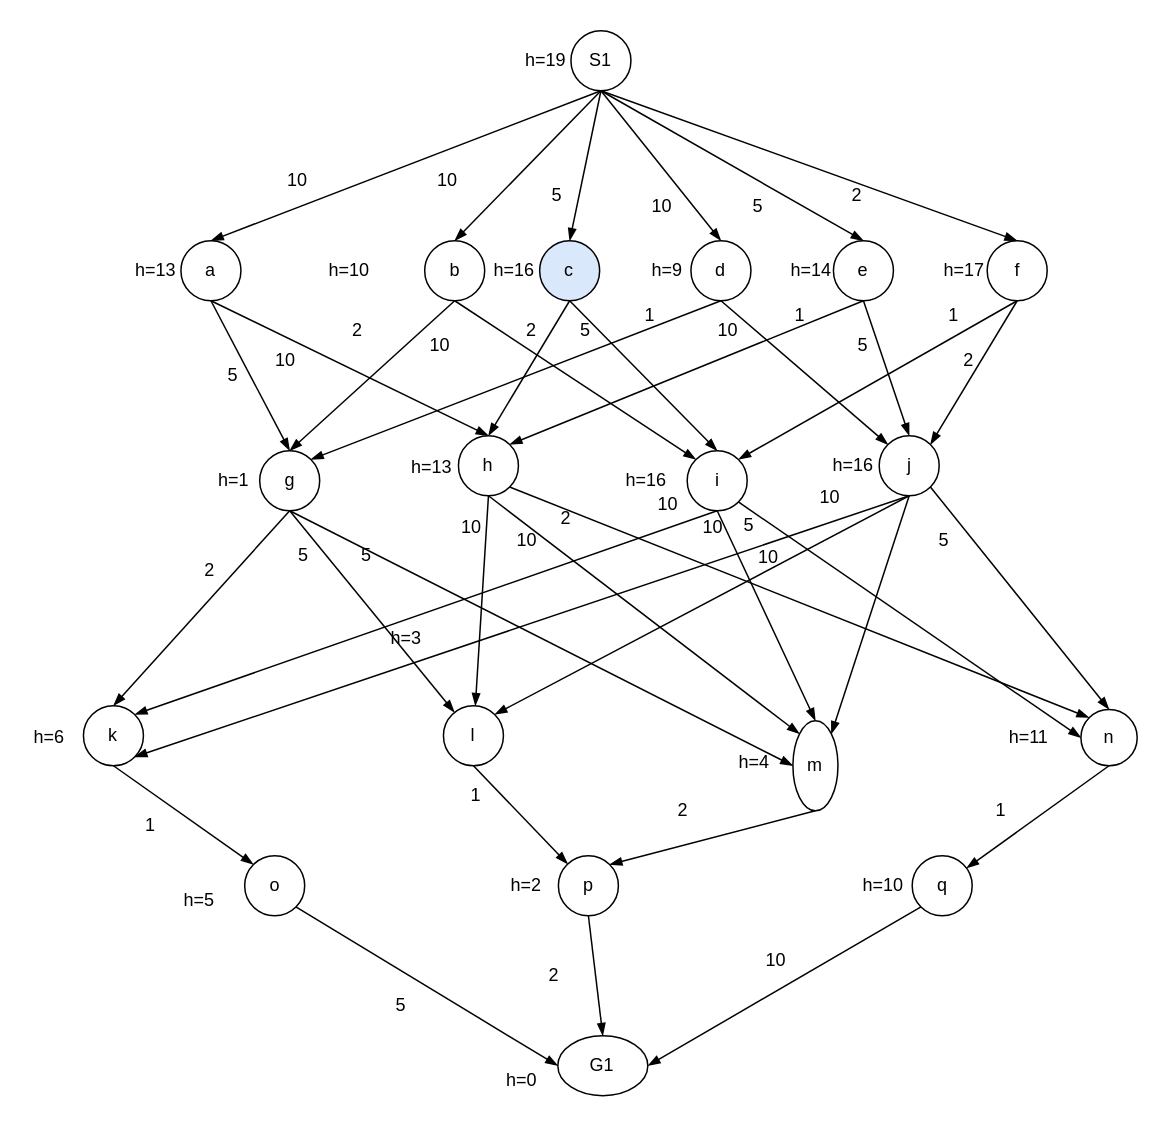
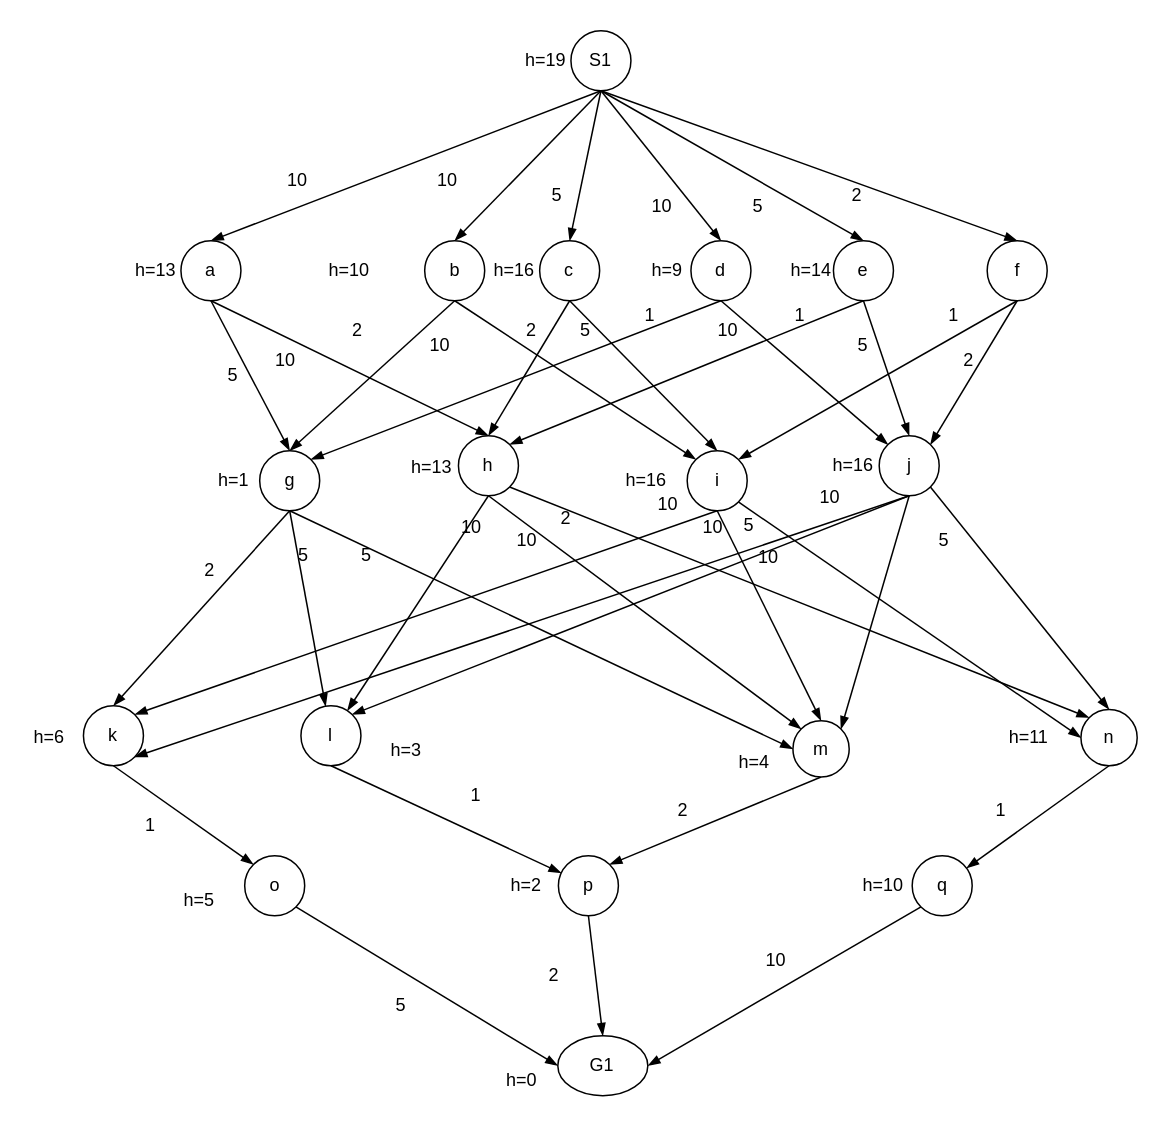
node "c": fillcolor #dae8fc -> #ffffff
node "h=17": removed
node "h=3": moved (406, 638) -> (406, 751)
node "l": moved (473, 736) -> (331, 736)
node "m": size 45x90 -> 56x56
